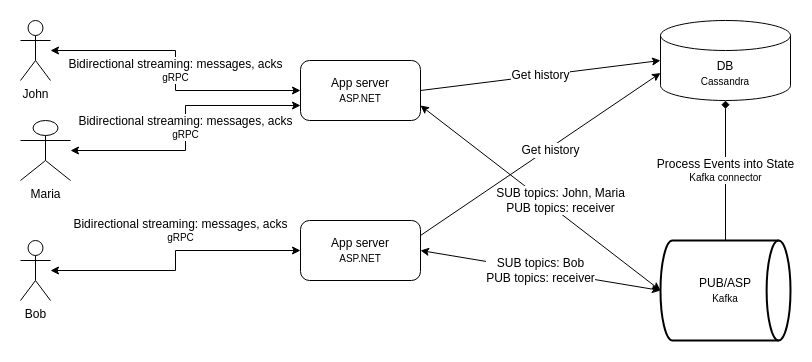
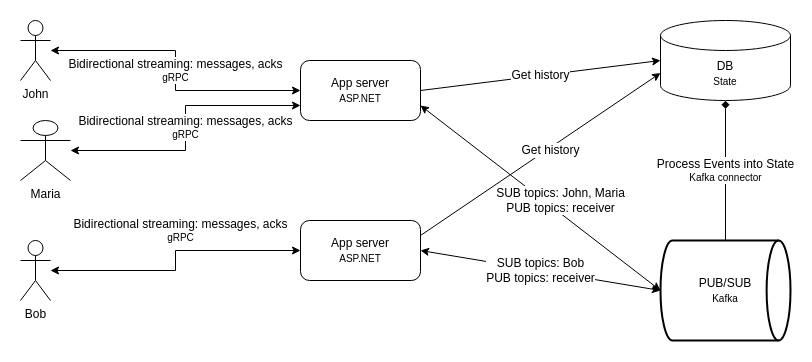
node "DB Cassandra": label "DB Cassandra" -> "DB State"
node "PUB/ASP Kafka": label "PUB/ASP Kafka" -> "PUB/SUB Kafka"
